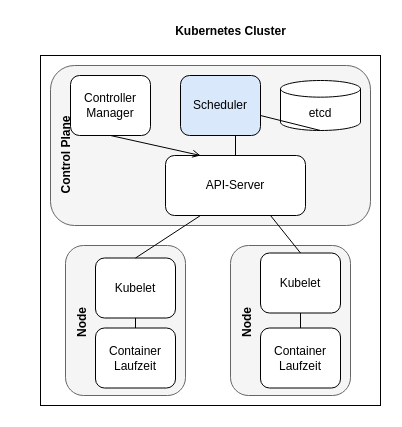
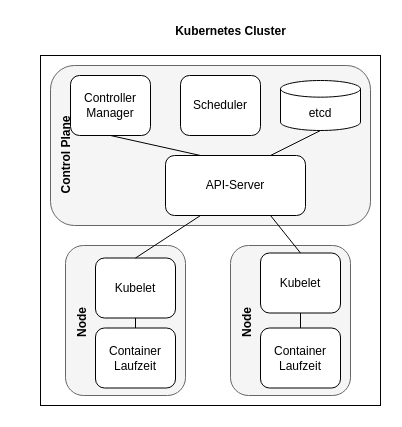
node "Scheduler": fillcolor #dae8fc -> #ffffff
edge "Scheduler" -- "etcd": now "API-Server" -- "etcd"
edge "Scheduler" -- "API-Server": removed
edge "Controller Manager" -> "API-Server": arrowhead open -> none
